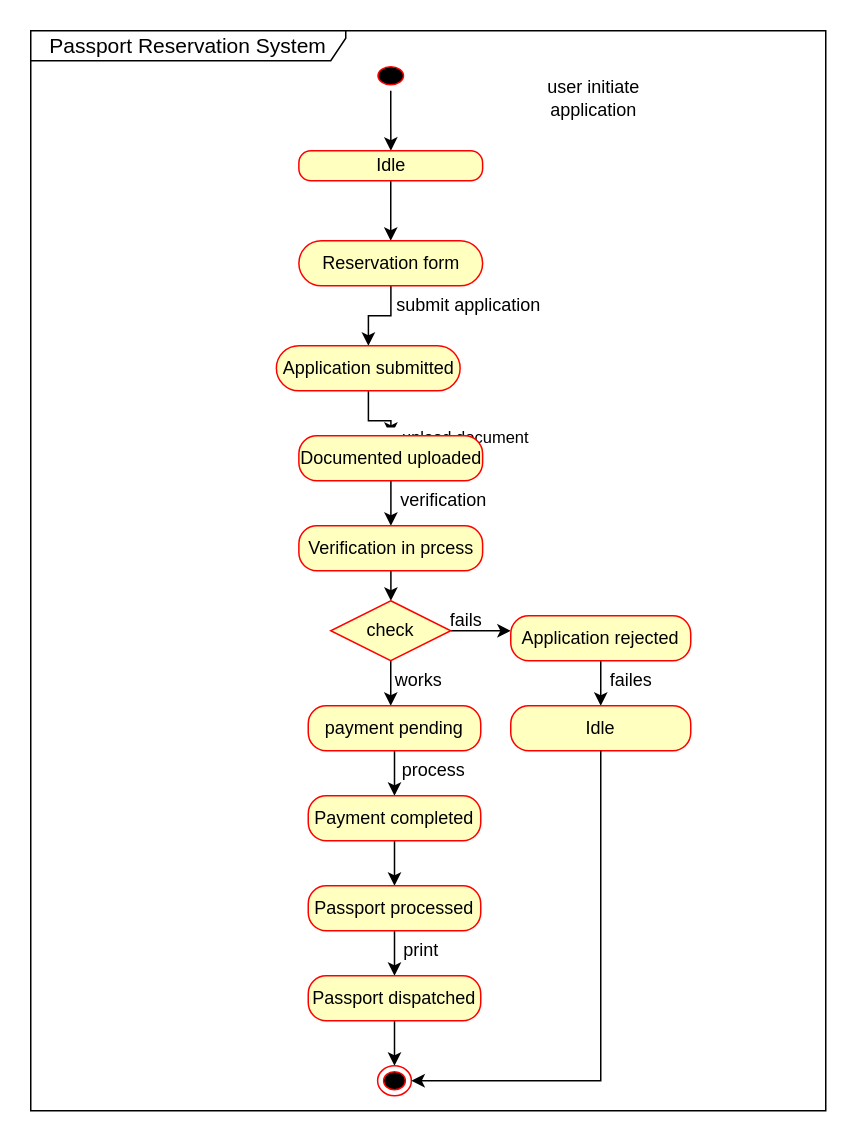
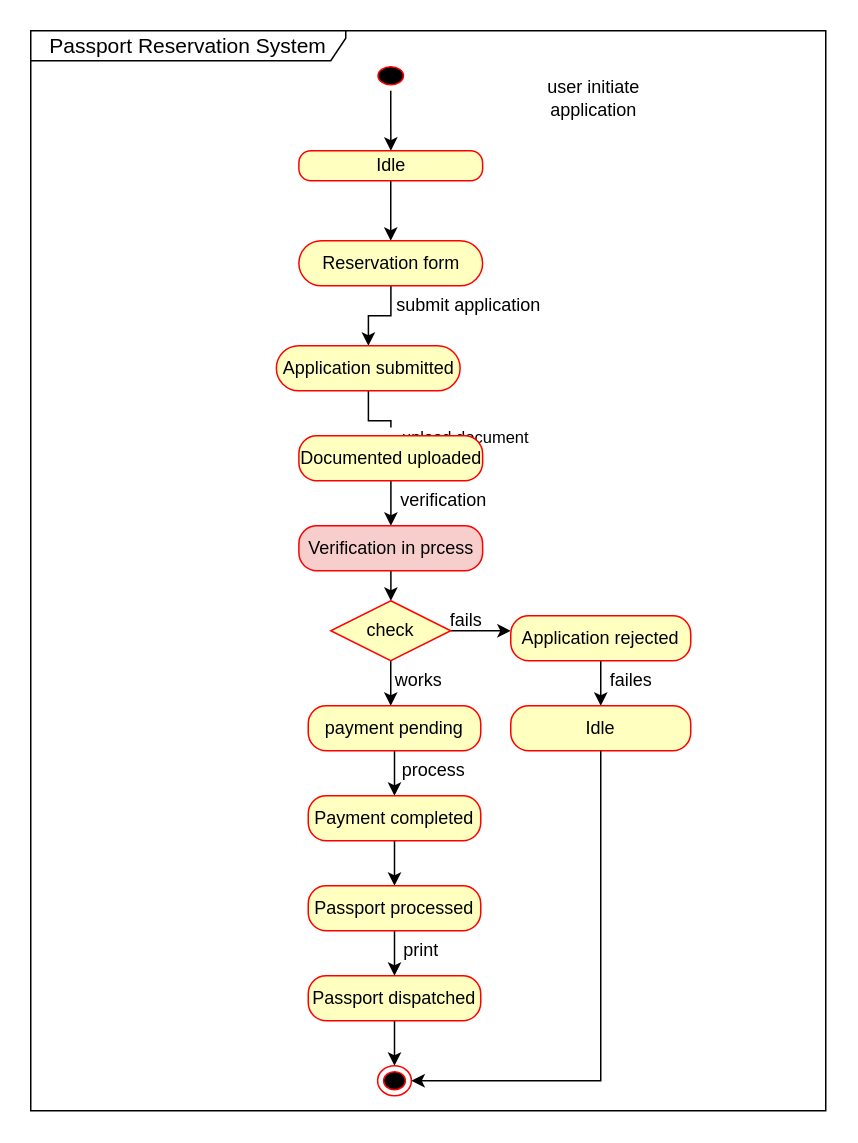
edge "Application submitted" -> "Documented uploaded": arrowhead classic -> none
node "Verification in prcess": fillcolor #ffffc0 -> #f8cecc
